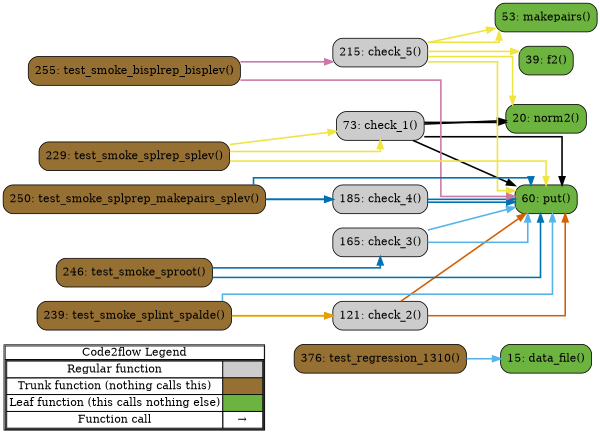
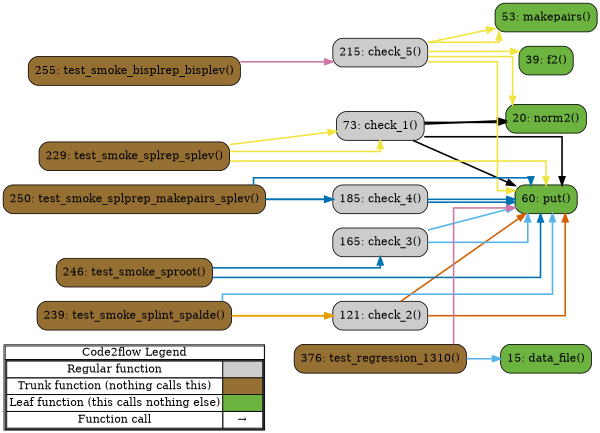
edge "255: test_smoke_bisplrep_bisplev()" -> "60: put()": now "376: test_regression_1310()" -> "60: put()"
